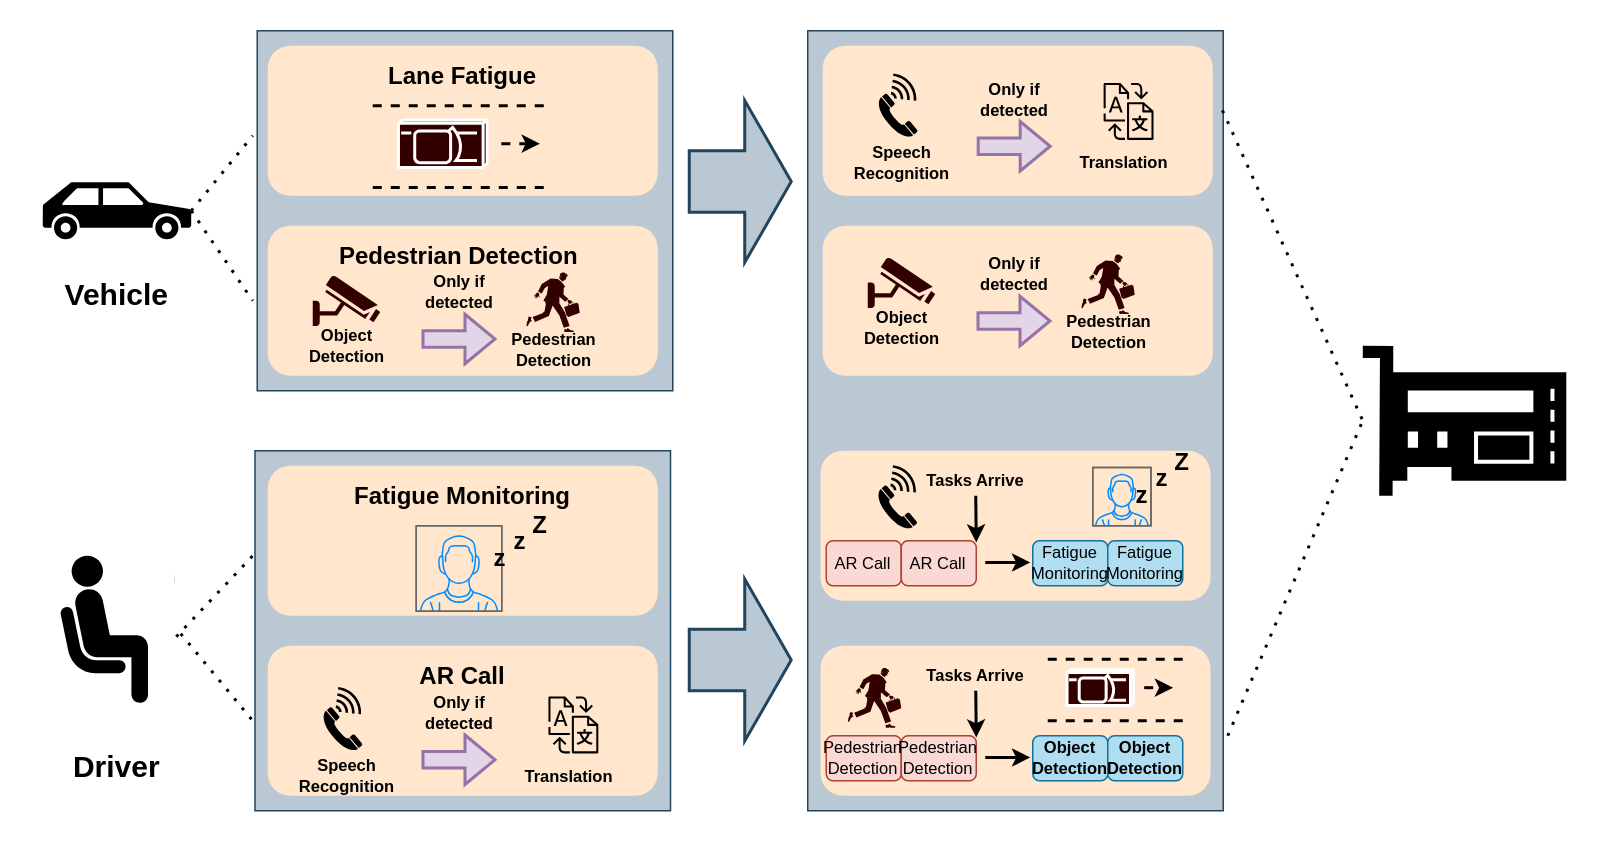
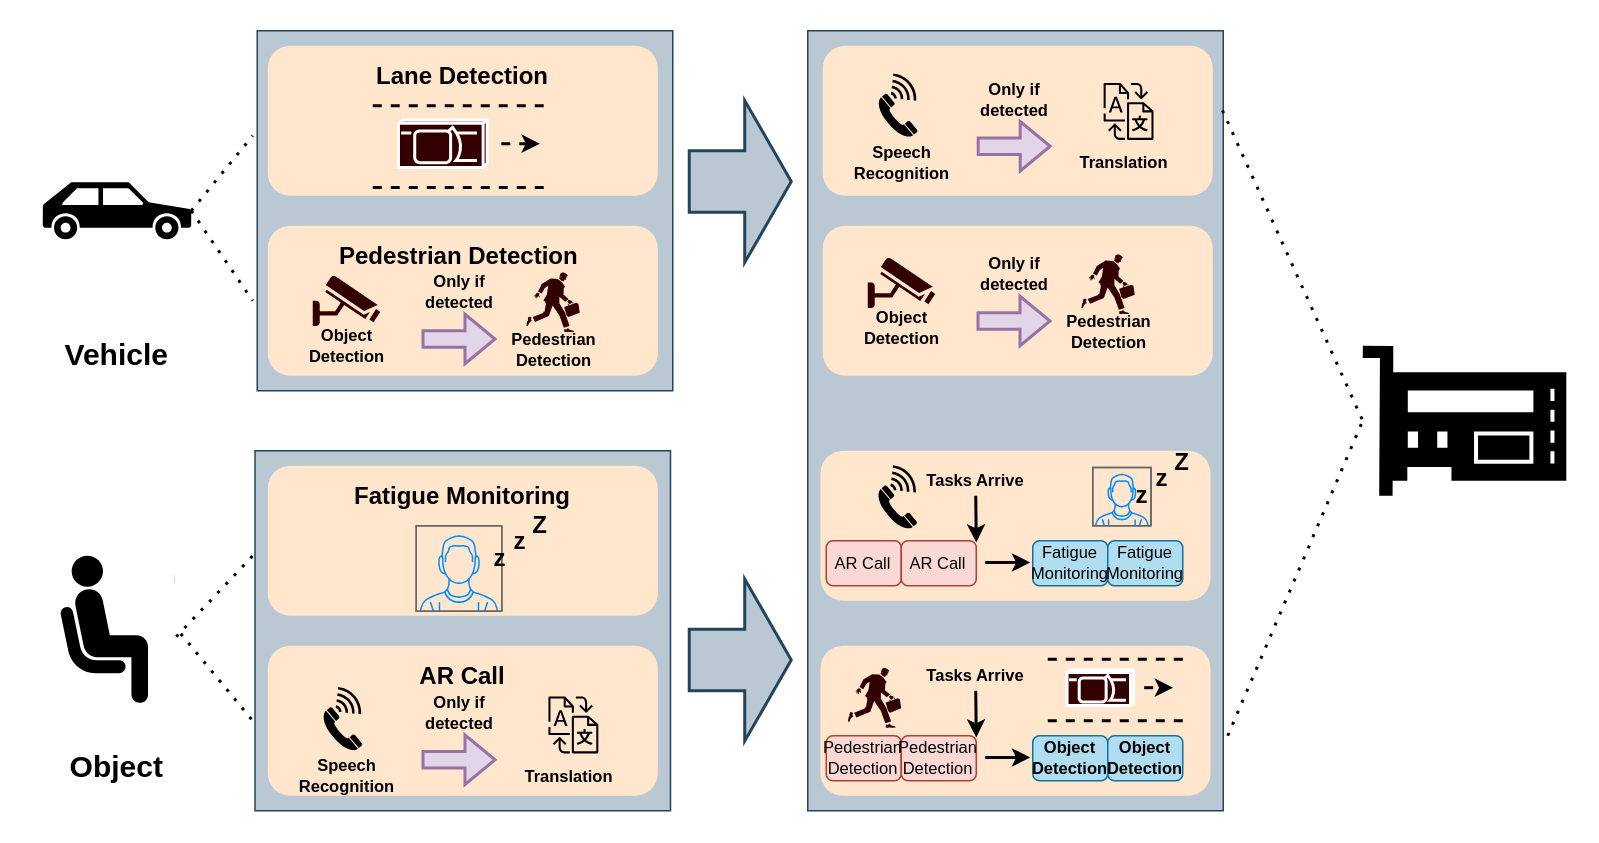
node "Lane Fatigue": label "Lane Fatigue" -> "Lane Detection"
node "Vehicle": moved (117, 293) -> (117, 353)
node "Driver": label "Driver" -> "Object"
